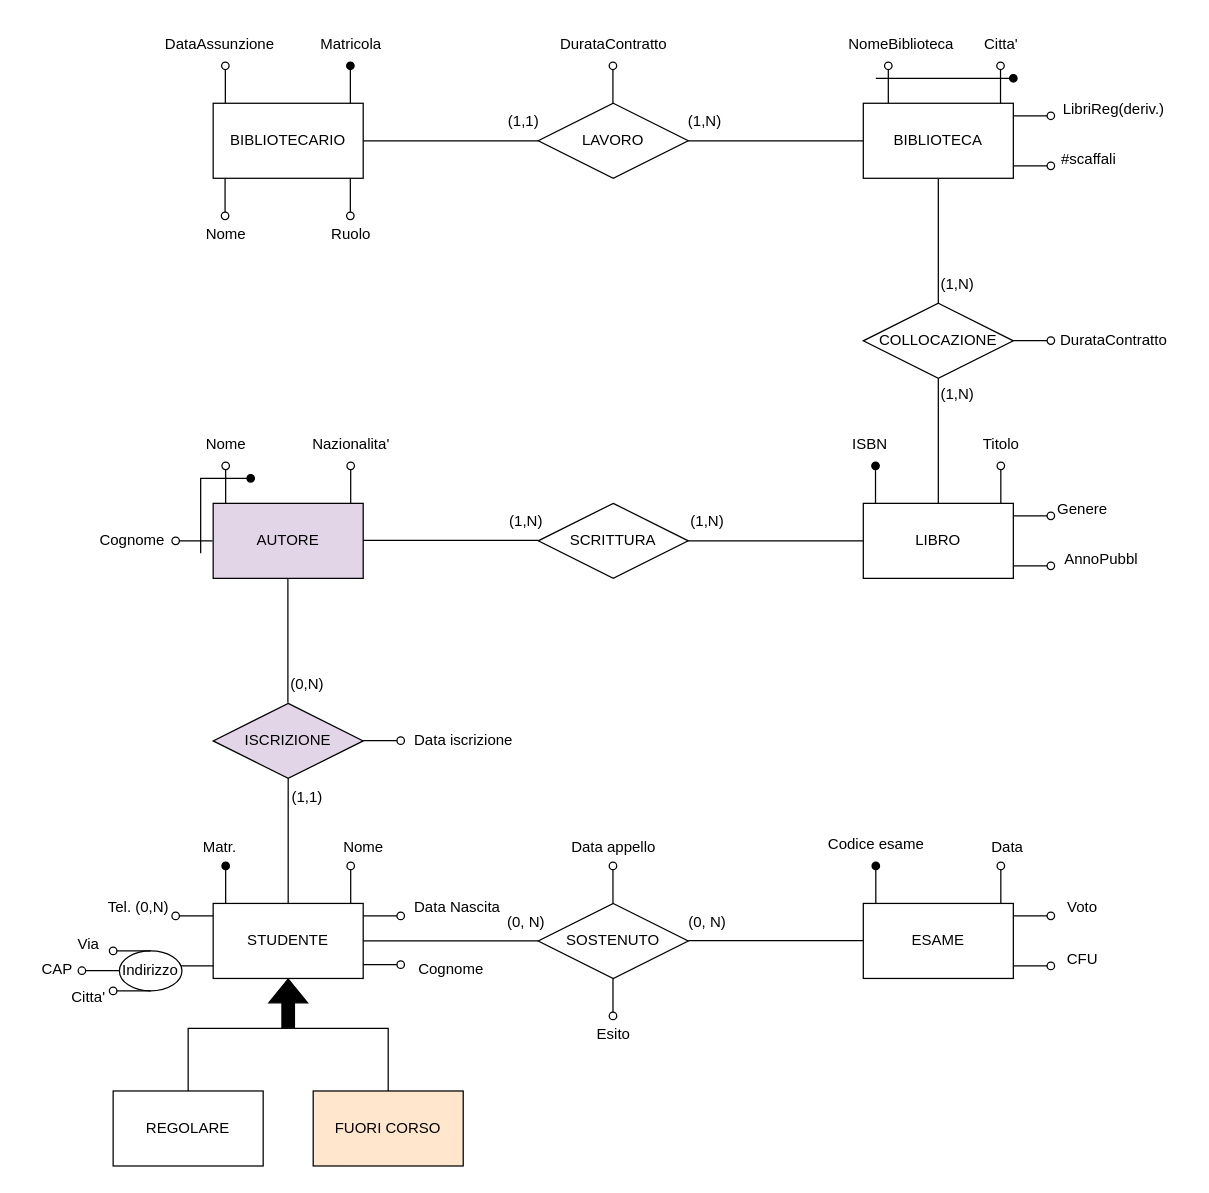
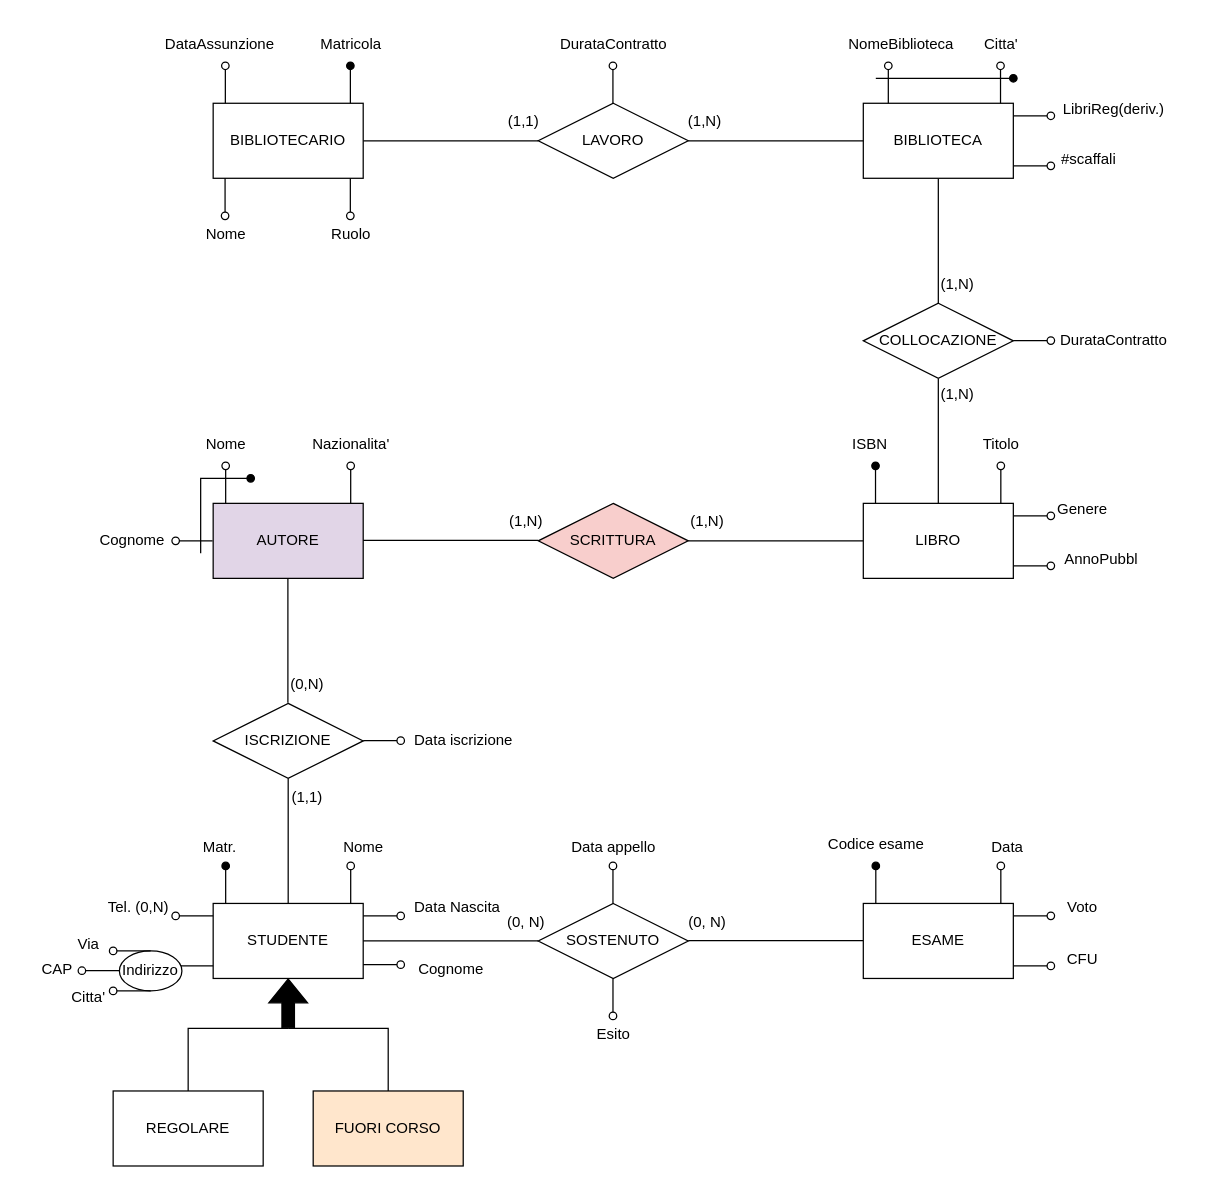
node "SCRITTURA": fillcolor #ffffff -> #f8cecc
node "ISCRIZIONE": fillcolor #e1d5e7 -> #ffffff
